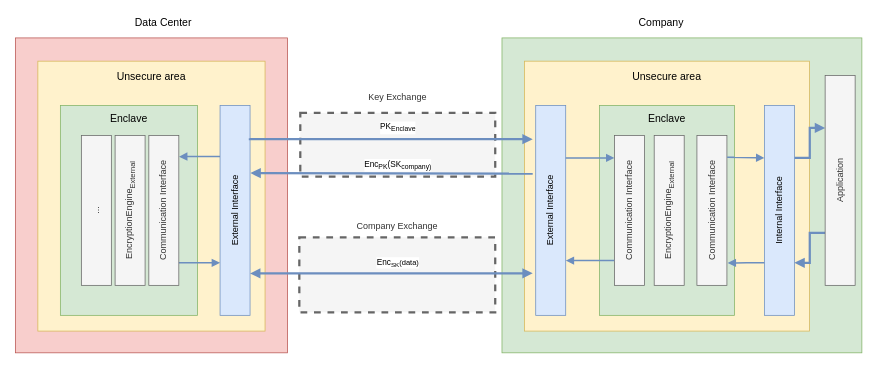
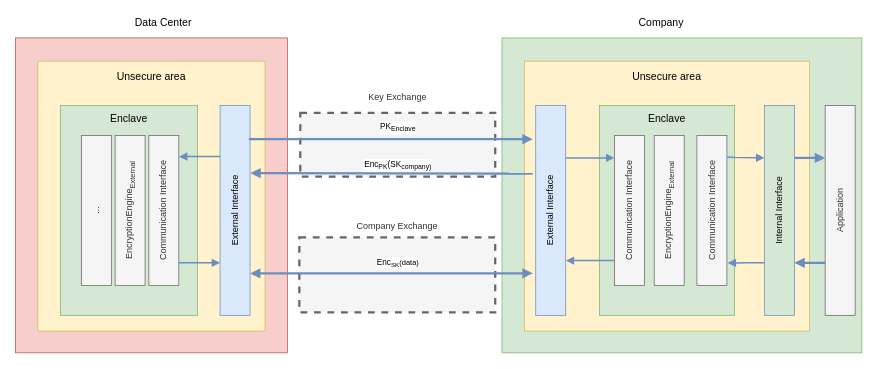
node "Application": moved (840, 180) -> (840, 210)
node "Internal Interface": fillcolor #dae8fc -> #d5e8d4
